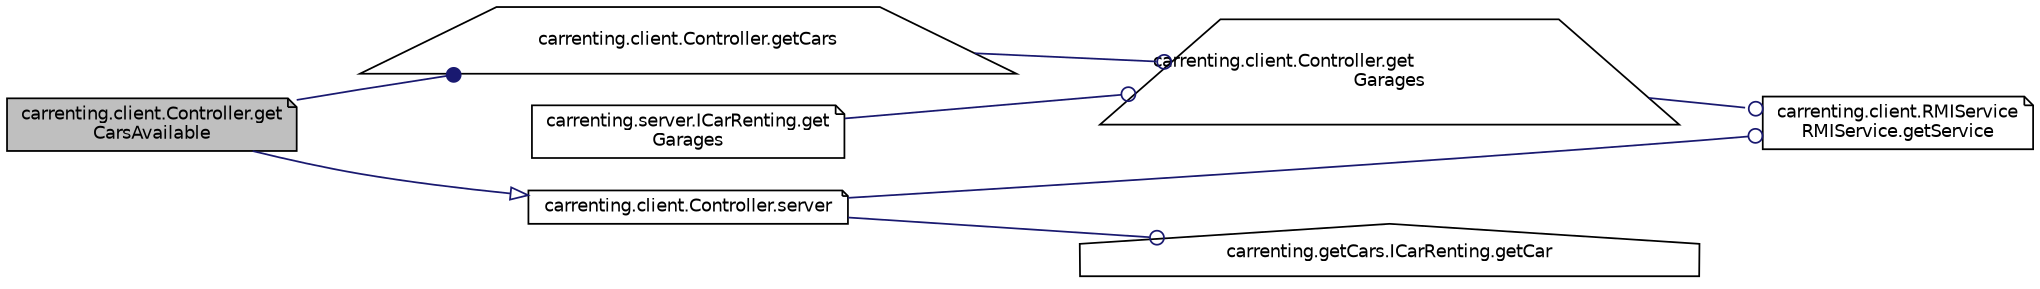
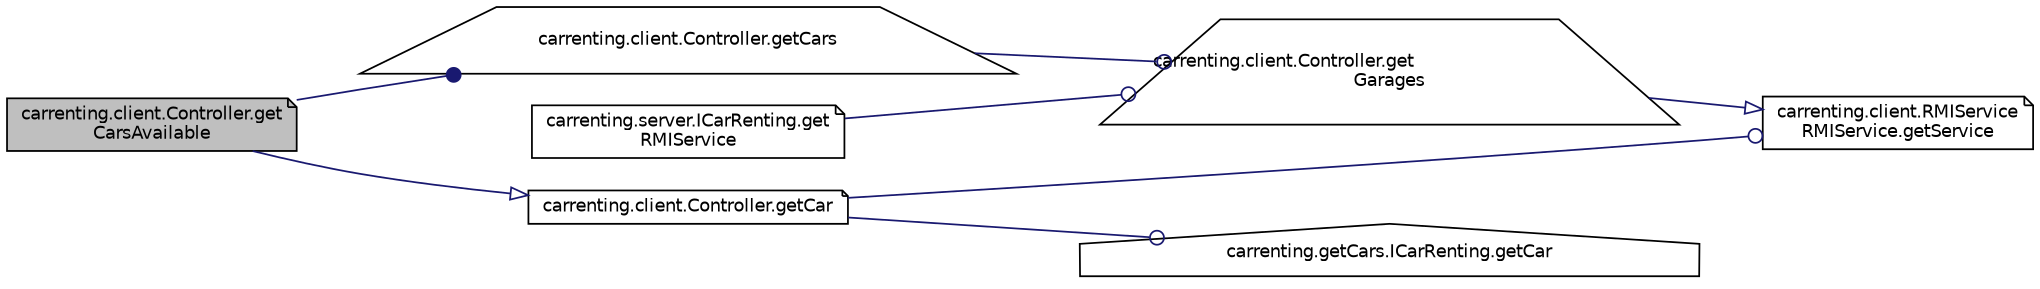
edge "carrenting.client.Controller.get Garages" -> "carrenting.client.RMIService RMIService.getService": arrowhead odot -> onormal
node "carrenting.server.ICarRenting.get Garages": label "carrenting.server.ICarRenting.get Garages" -> "carrenting.server.ICarRenting.get RMIService"
node "carrenting.client.Controller.server": label "carrenting.client.Controller.server" -> "carrenting.client.Controller.getCar"
